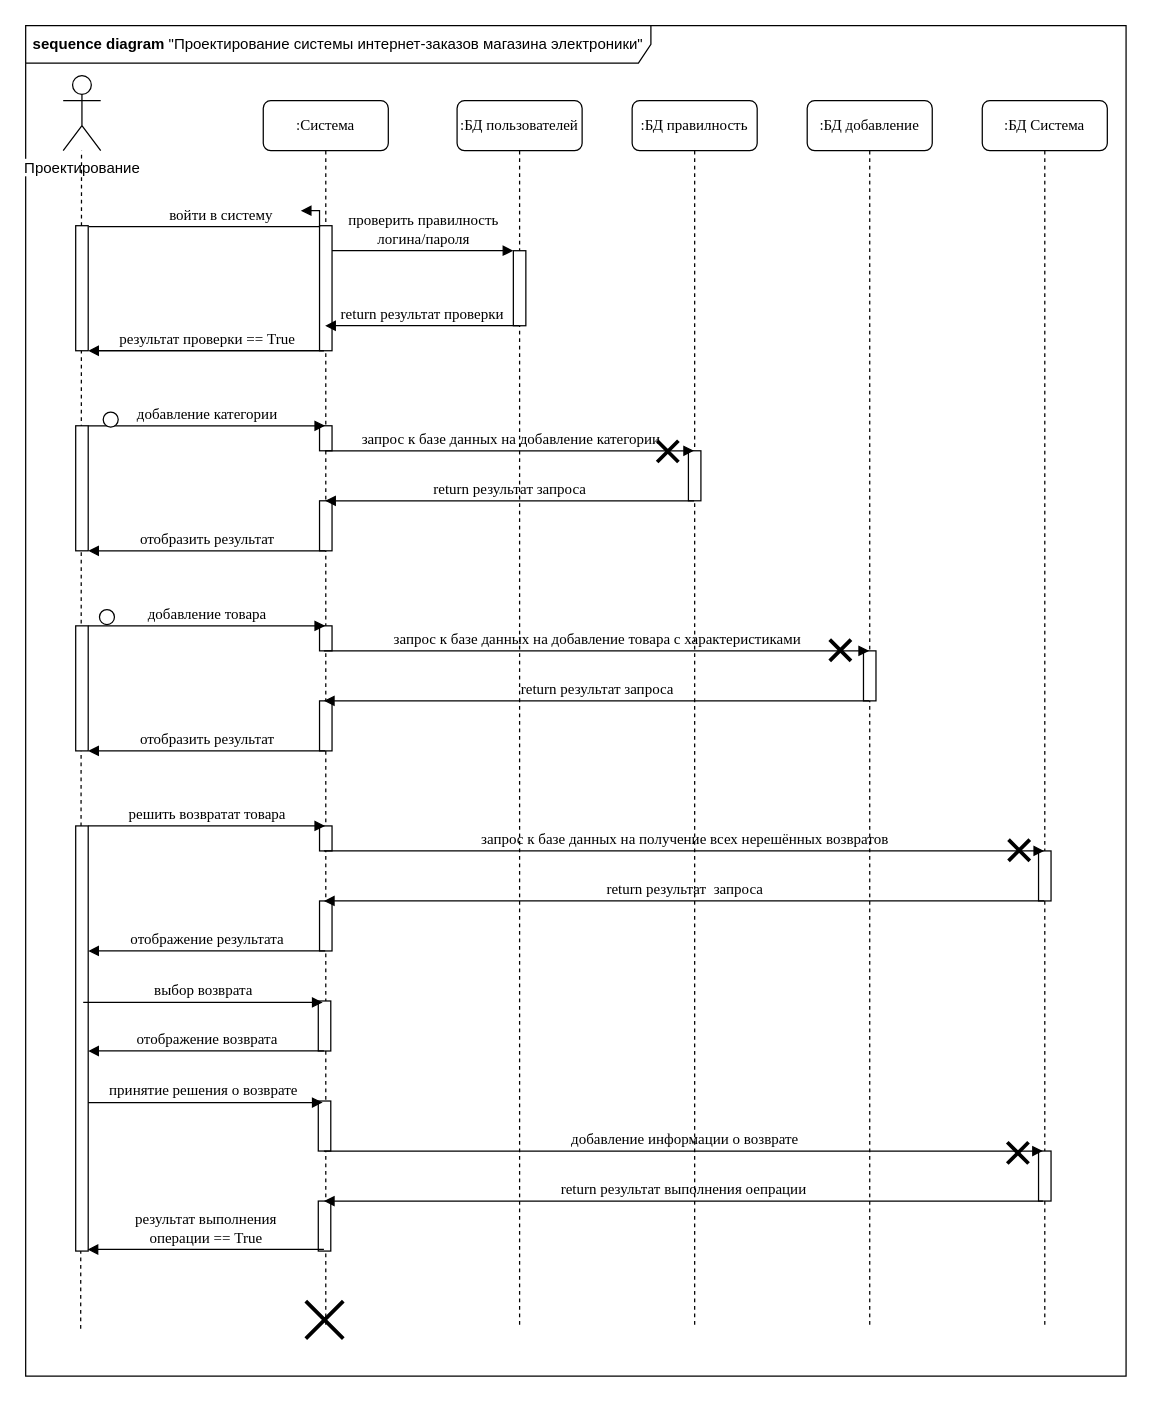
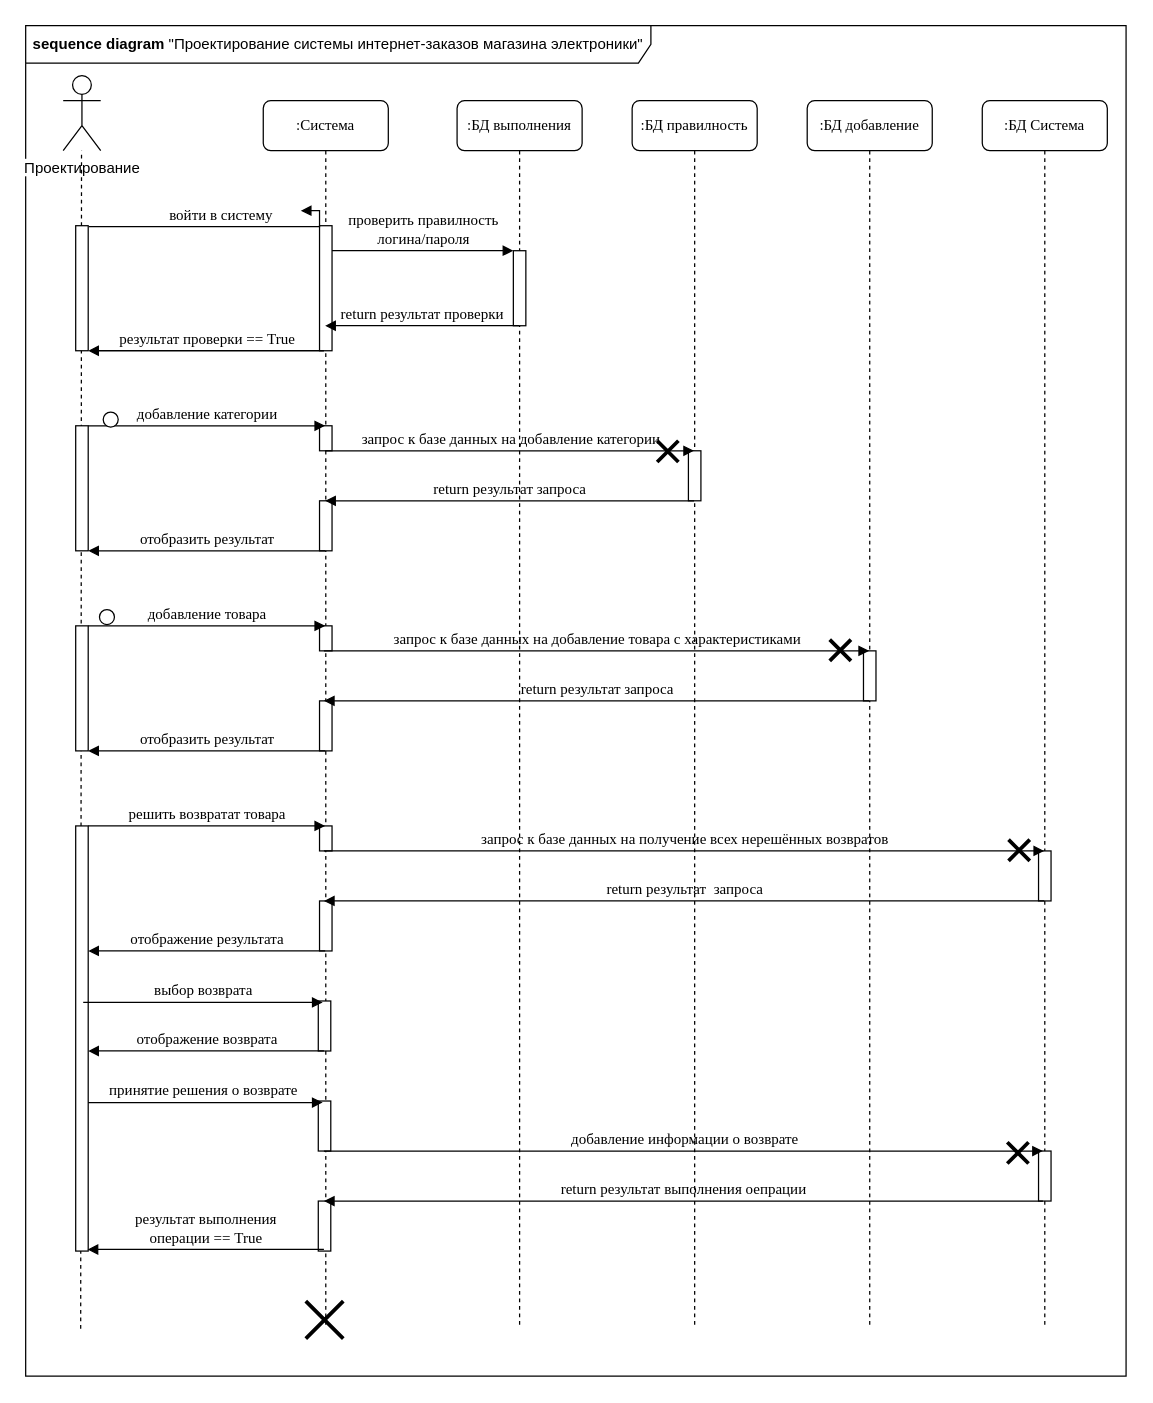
node ":БД пользователей": label ":БД пользователей" -> ":БД выполнения"
